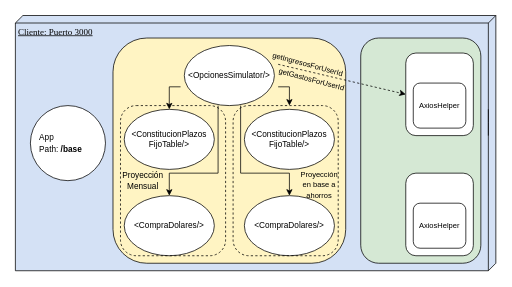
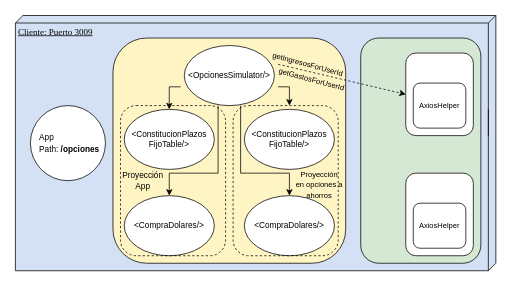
node "Cliente: Puerto 3000": label "Cliente: Puerto 3000" -> "Cliente: Puerto 3009"
node "App Path: /base": label "App Path: /base" -> "App Path: /opciones"
node "Proyección Mensual": label "Proyección Mensual" -> "Proyección App"
node "Proyección en base a ahorros": label "Proyección en base a ahorros" -> "Proyección en opciones a ahorros"
